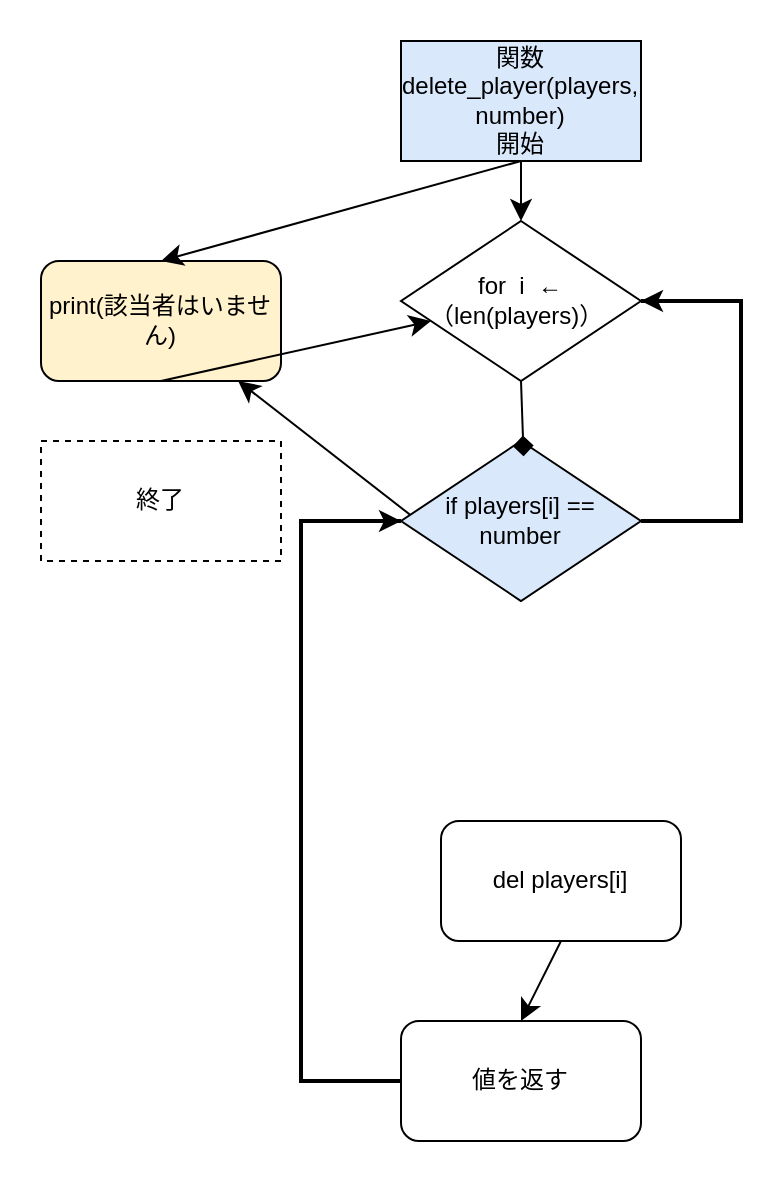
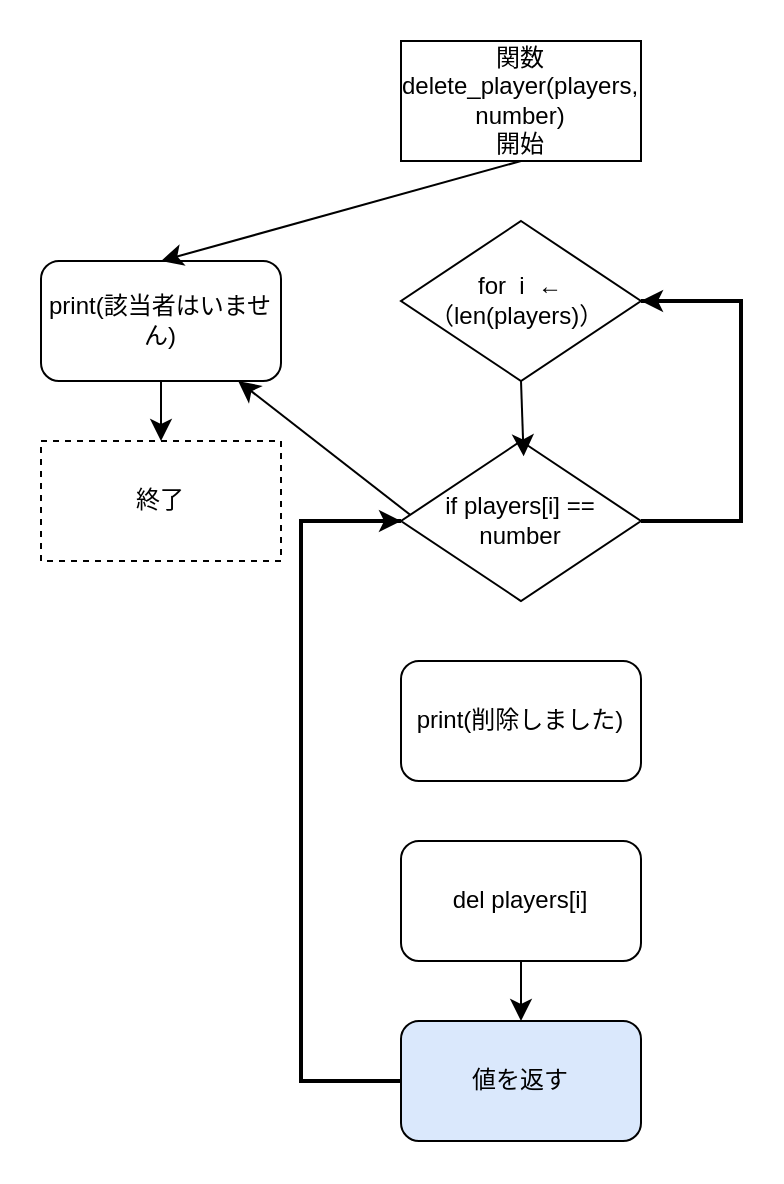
node "関数delete_player(players, number) 開始": fillcolor #dae8fc -> #ffffff
edge "関数delete_player(players, number) 開始" -> "for i ←（len(players)）": removed
node "print(該当者はいません)": fillcolor #fff2cc -> #ffffff
edge "print(該当者はいません)" -> "for i ←（len(players)）": now "print(該当者はいません)" -> "終了"
edge "for i ←（len(players)）" -> "if players[i] == number": arrowhead diamond -> classic
node "if players[i] == number": fillcolor #dae8fc -> #ffffff
node "print(削除しました)": added
node "del players[i]": moved (561, 881) -> (521, 901)
node "値を返す": fillcolor #ffffff -> #dae8fc
